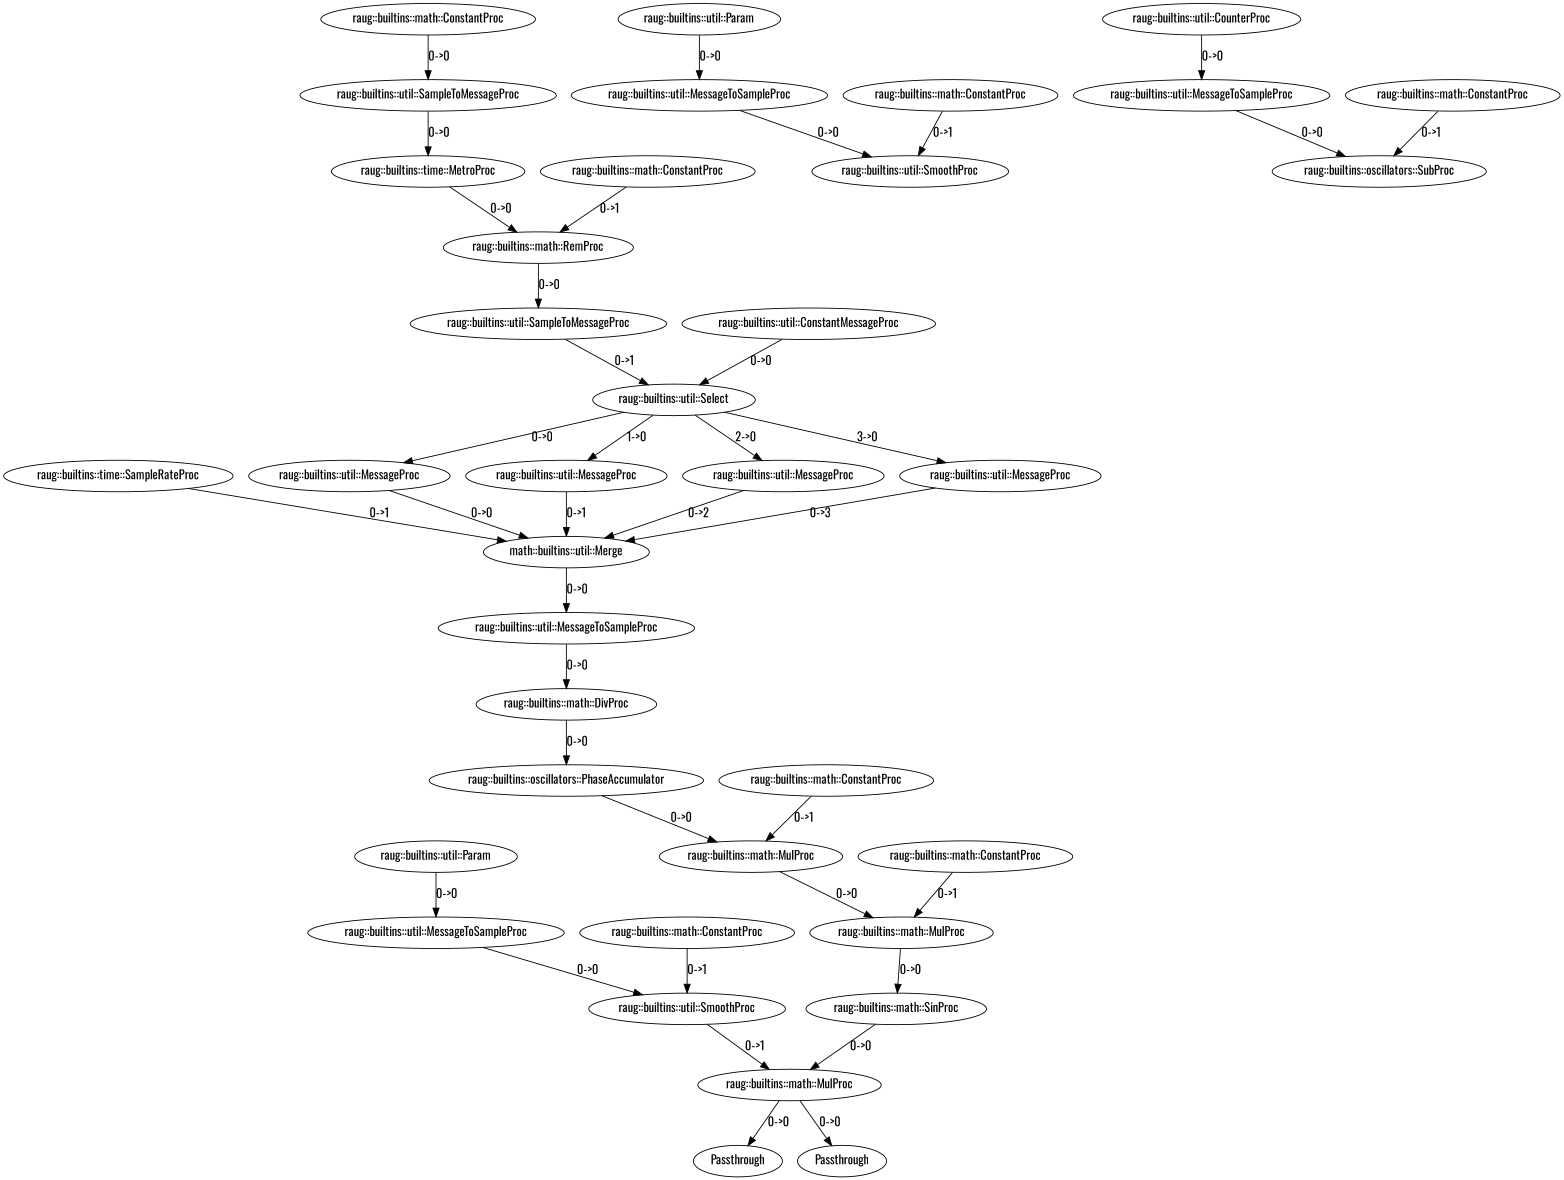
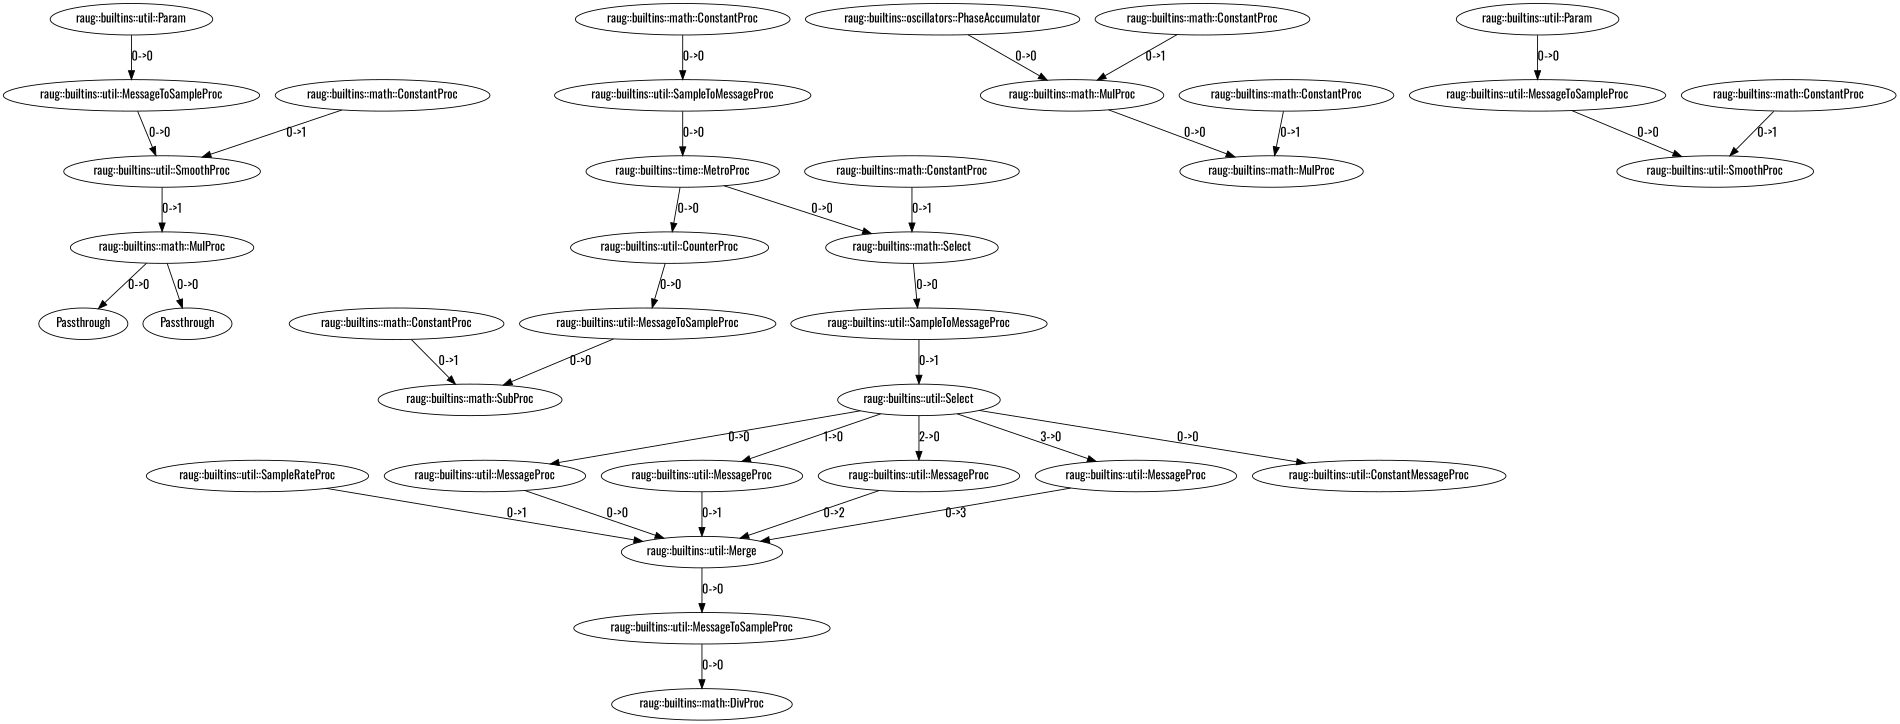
node "raug::builtins::oscillators::SubProc": label "raug::builtins::oscillators::SubProc" -> "raug::builtins::math::SubProc"
edge "raug::builtins::time::MetroProc" -> "raug::builtins::util::CounterProc": added, label "0->0"
node "raug::builtins::math::RemProc": label "raug::builtins::math::RemProc" -> "raug::builtins::math::Select"
edge "raug::builtins::util::ConstantMessageProc" -> "raug::builtins::util::Select": reversed
node "raug::builtins::time::SampleRateProc": label "raug::builtins::time::SampleRateProc" -> "raug::builtins::util::SampleRateProc"
node "math::builtins::util::Merge": label "math::builtins::util::Merge" -> "raug::builtins::util::Merge"
edge "raug::builtins::math::DivProc" -> "raug::builtins::oscillators::PhaseAccumulator": removed, label "0->0"
node "raug::builtins::math::SinProc": removed
